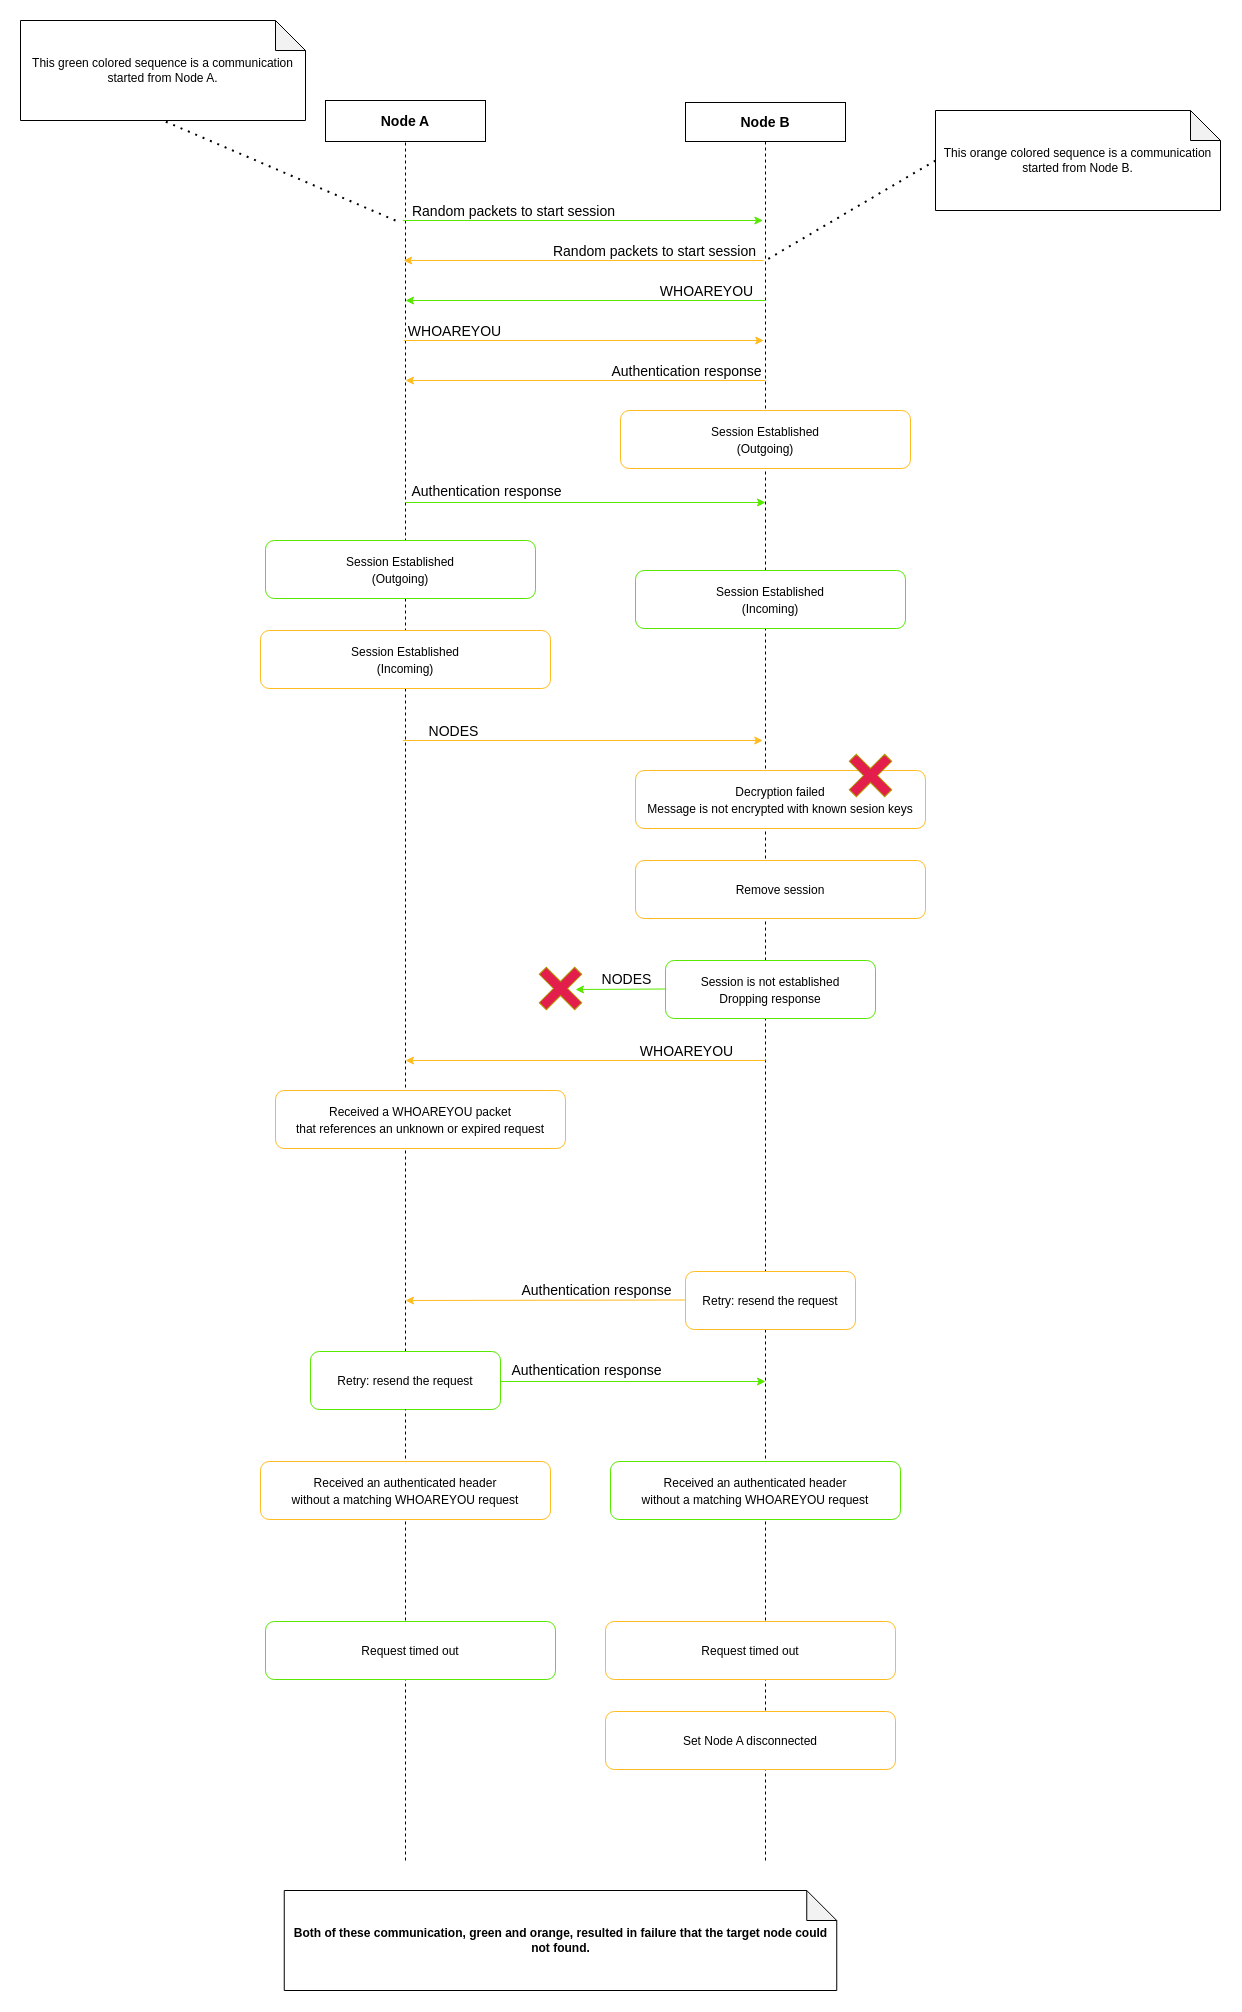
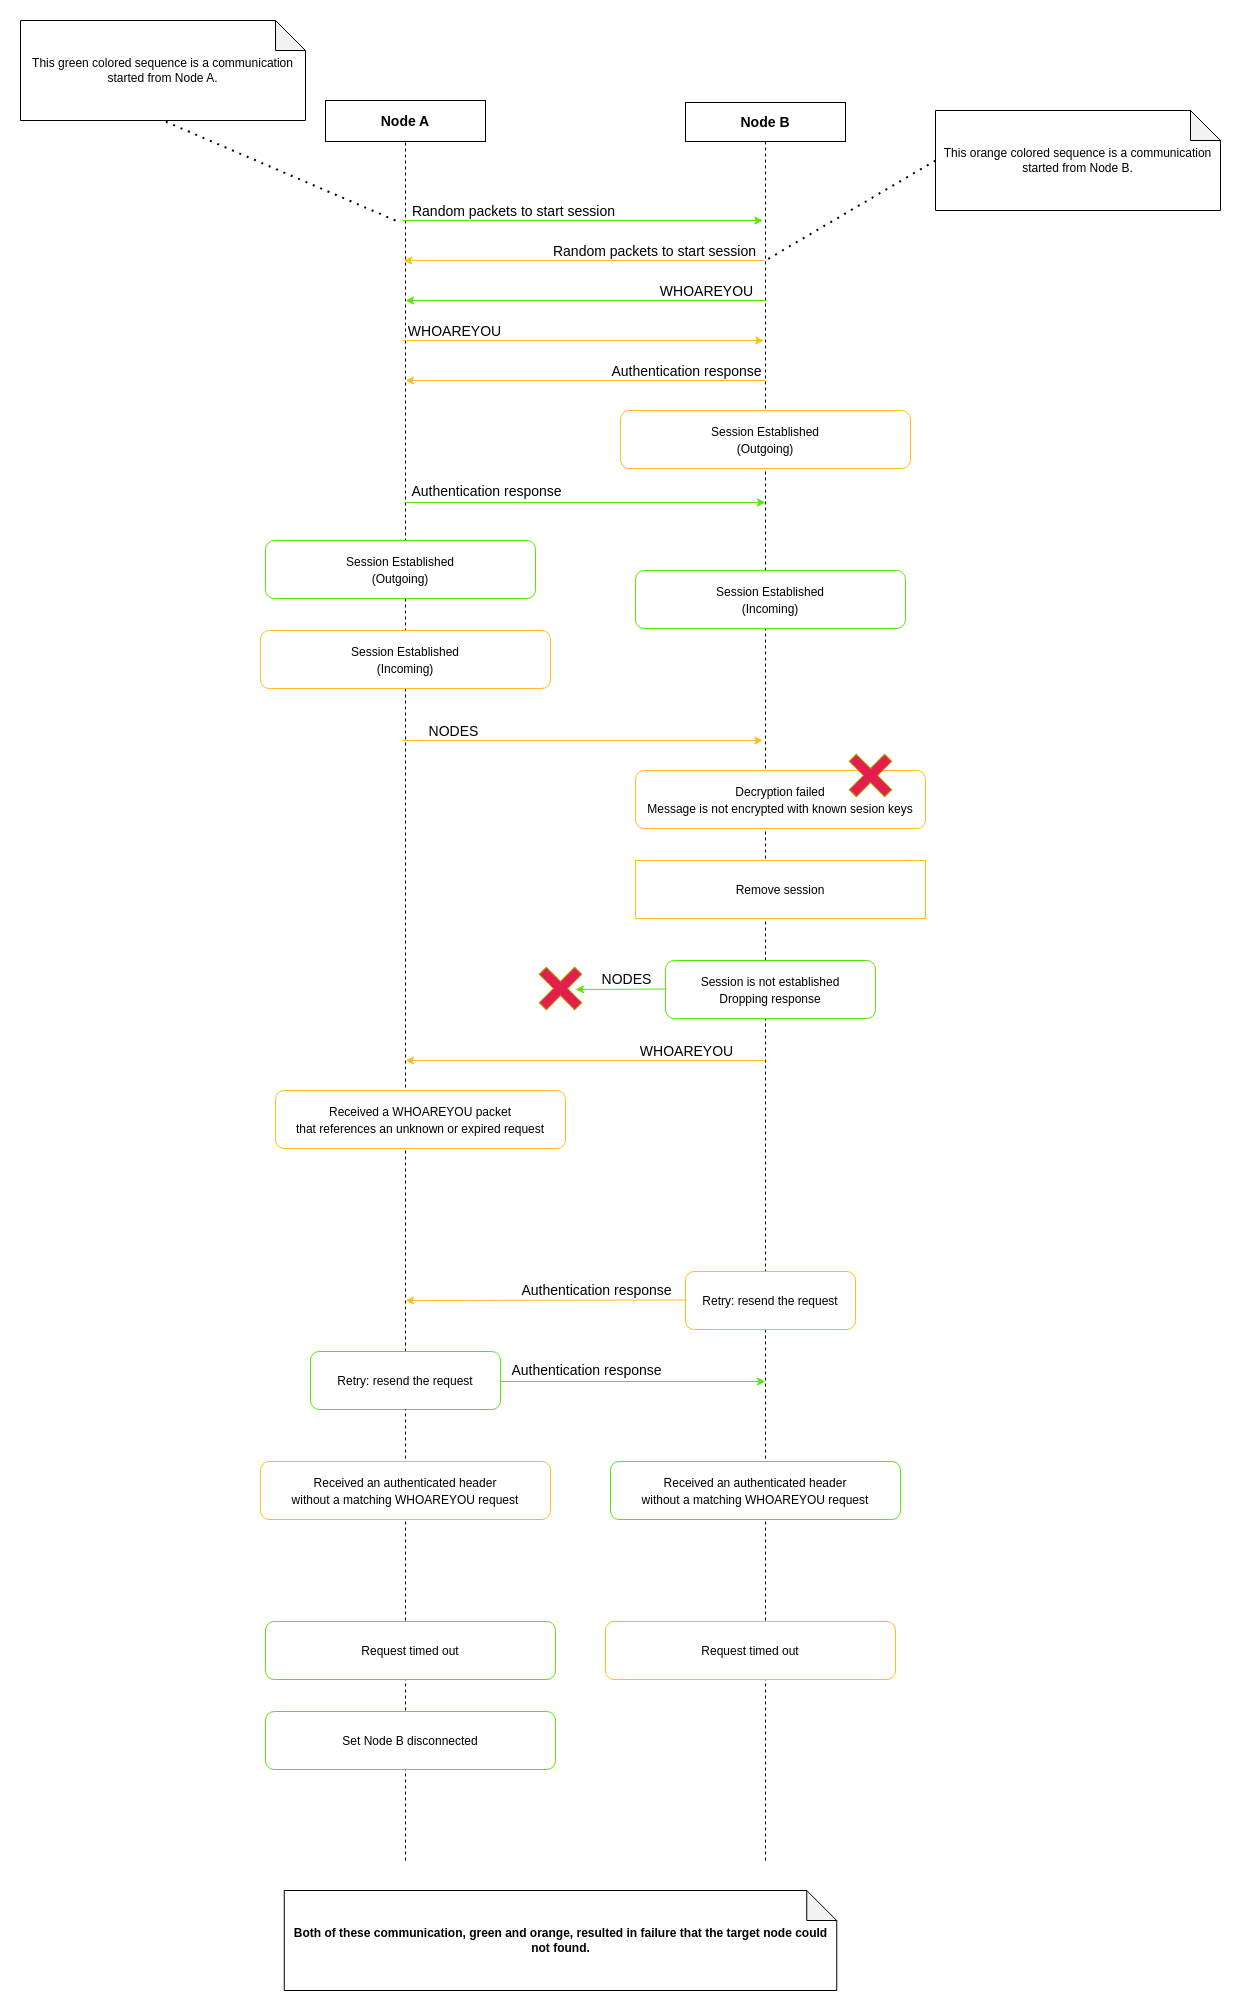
node "Remove session": shape rounded rectangle -> rectangle
node "Set Node B disconnected": added
node "Set Node A disconnected": removed
